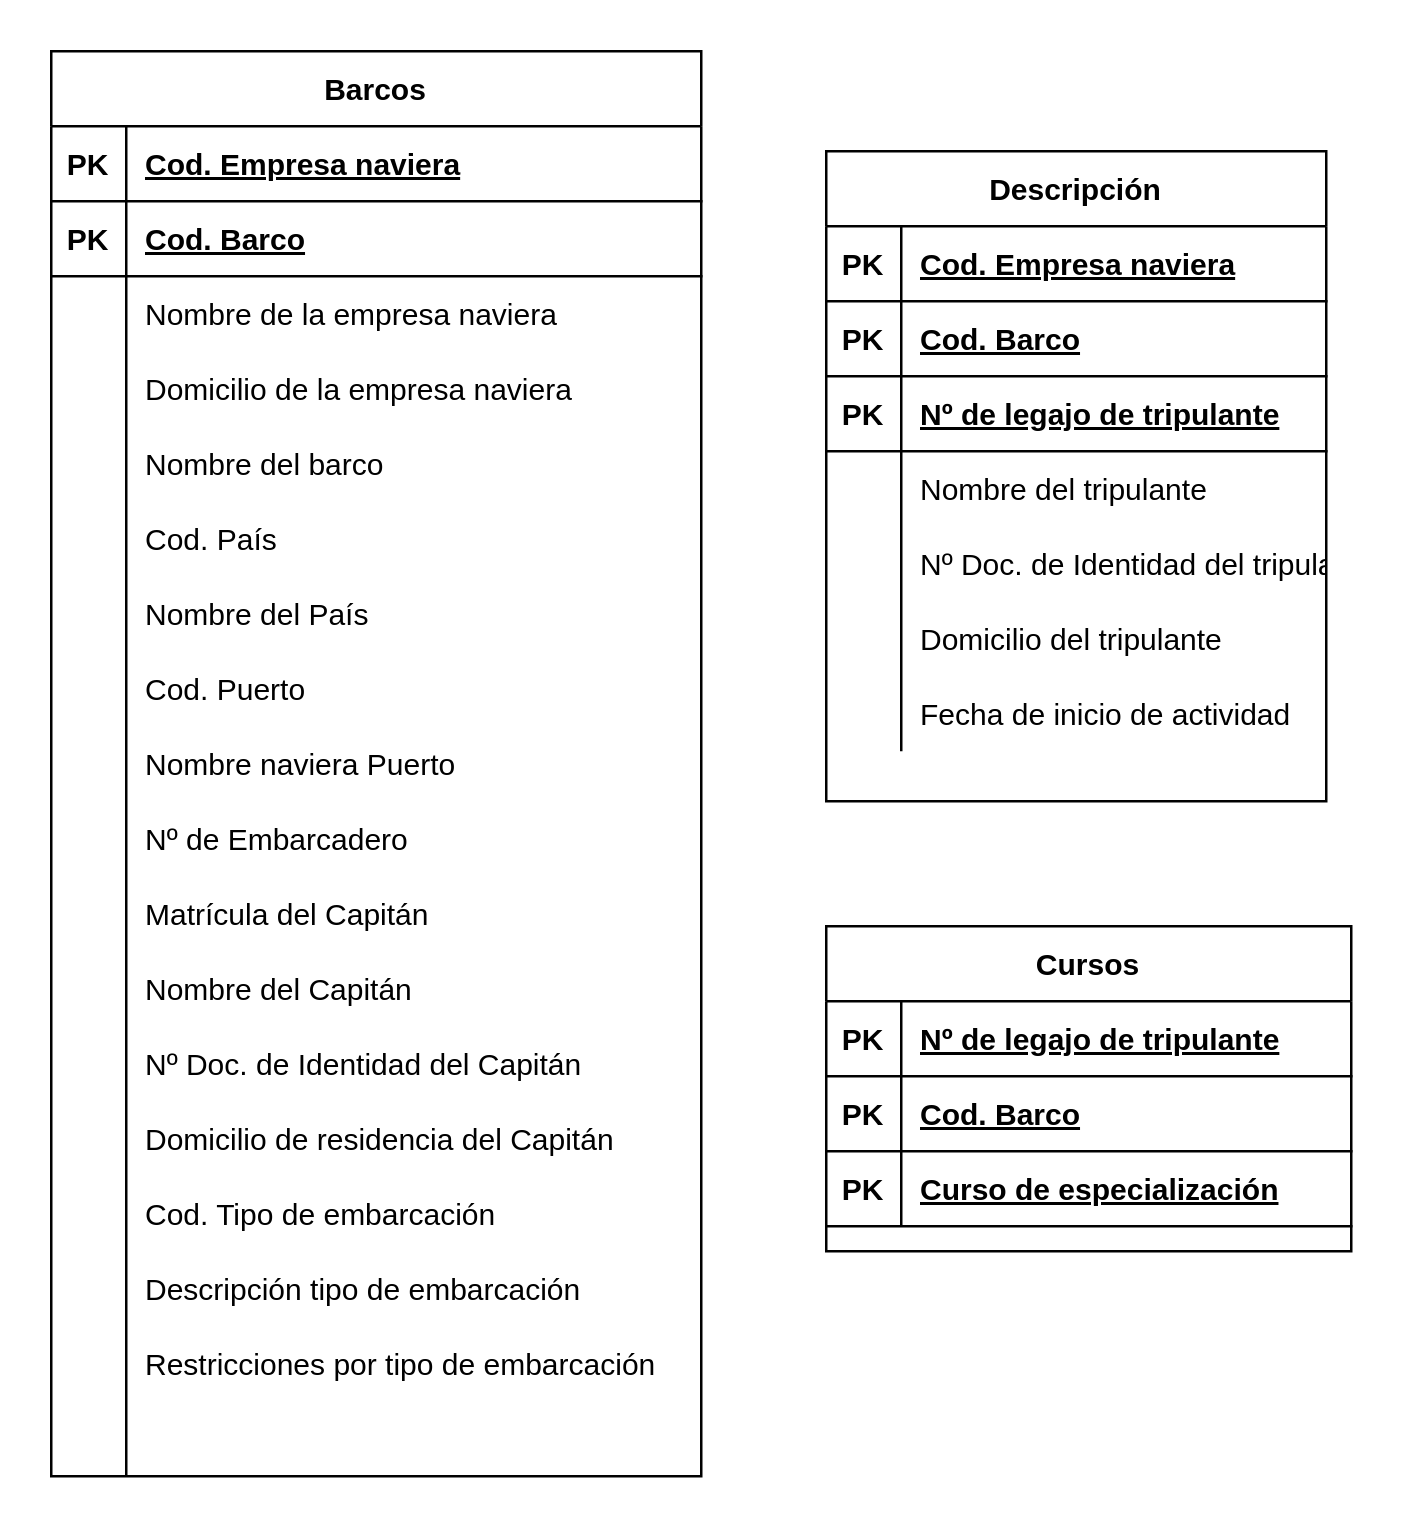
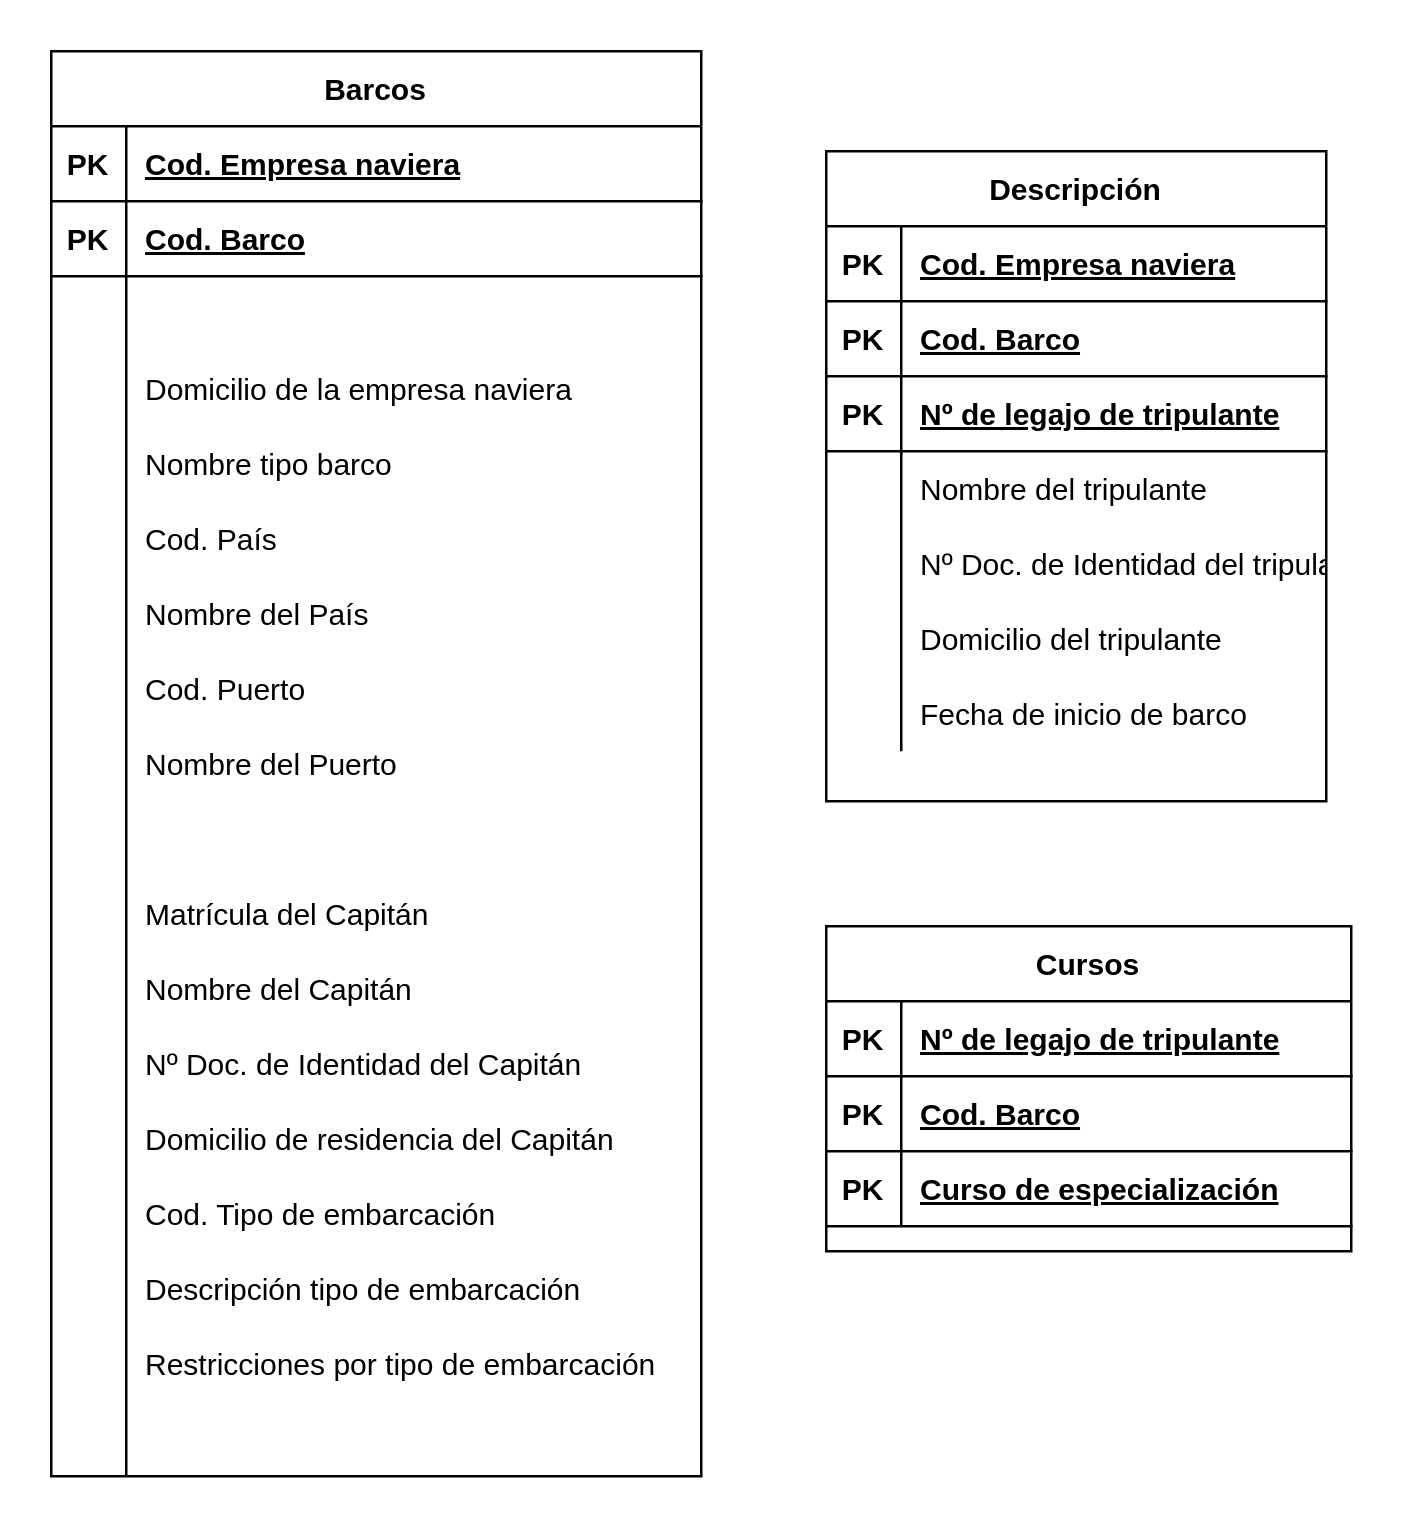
node "Nombre de la empresa naviera": removed
node "Nombre del barco": label "Nombre del barco" -> "Nombre tipo barco"
node "Fecha de inicio de actividad": label "Fecha de inicio de actividad" -> "Fecha de inicio de barco"
node "Nombre naviera Puerto": label "Nombre naviera Puerto" -> "Nombre del Puerto"
node "Nº de Embarcadero": removed
